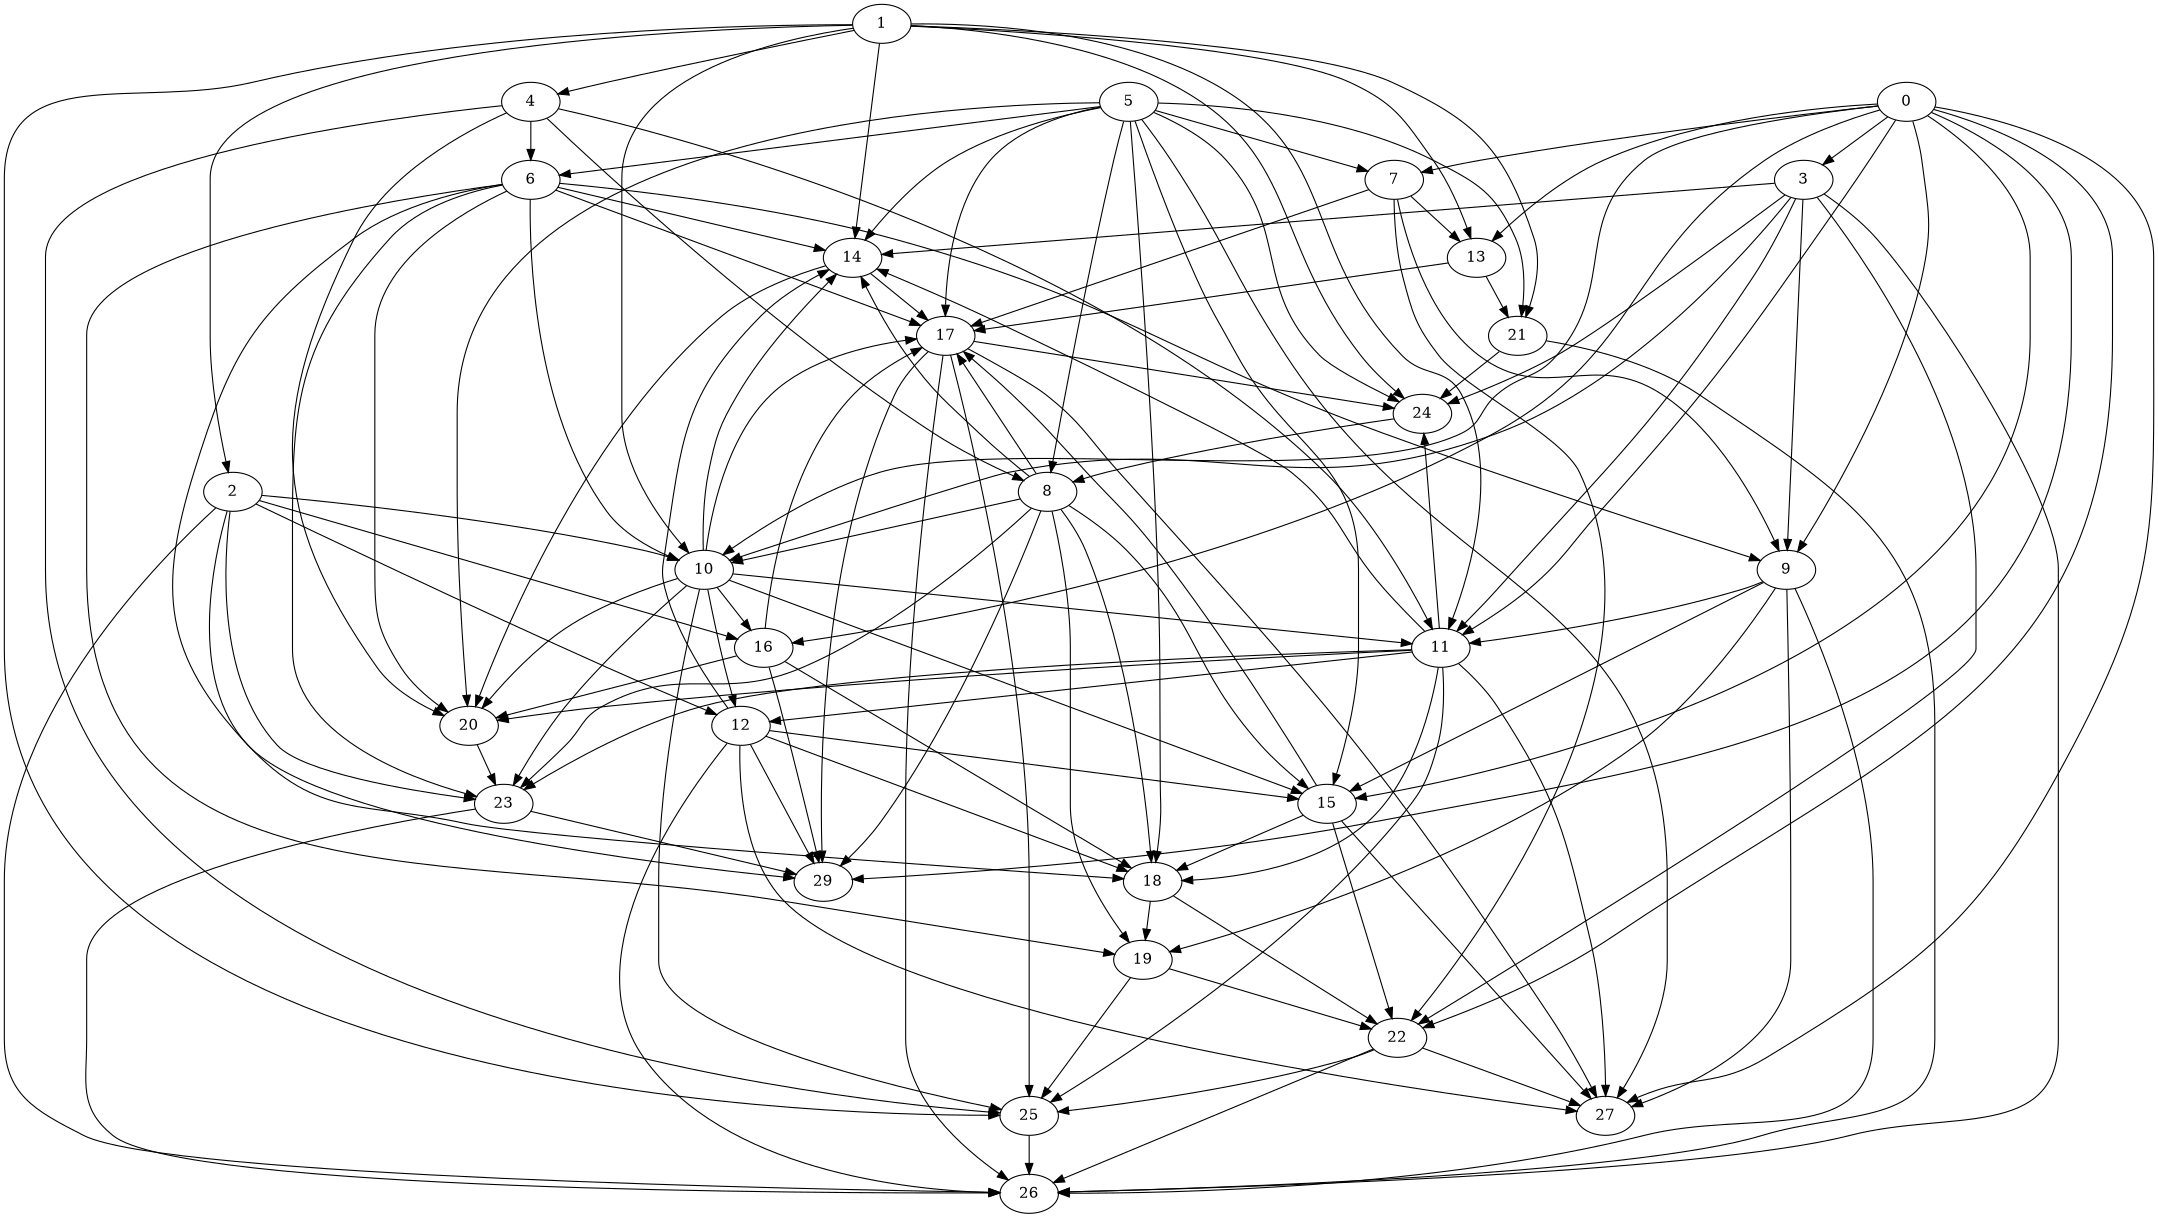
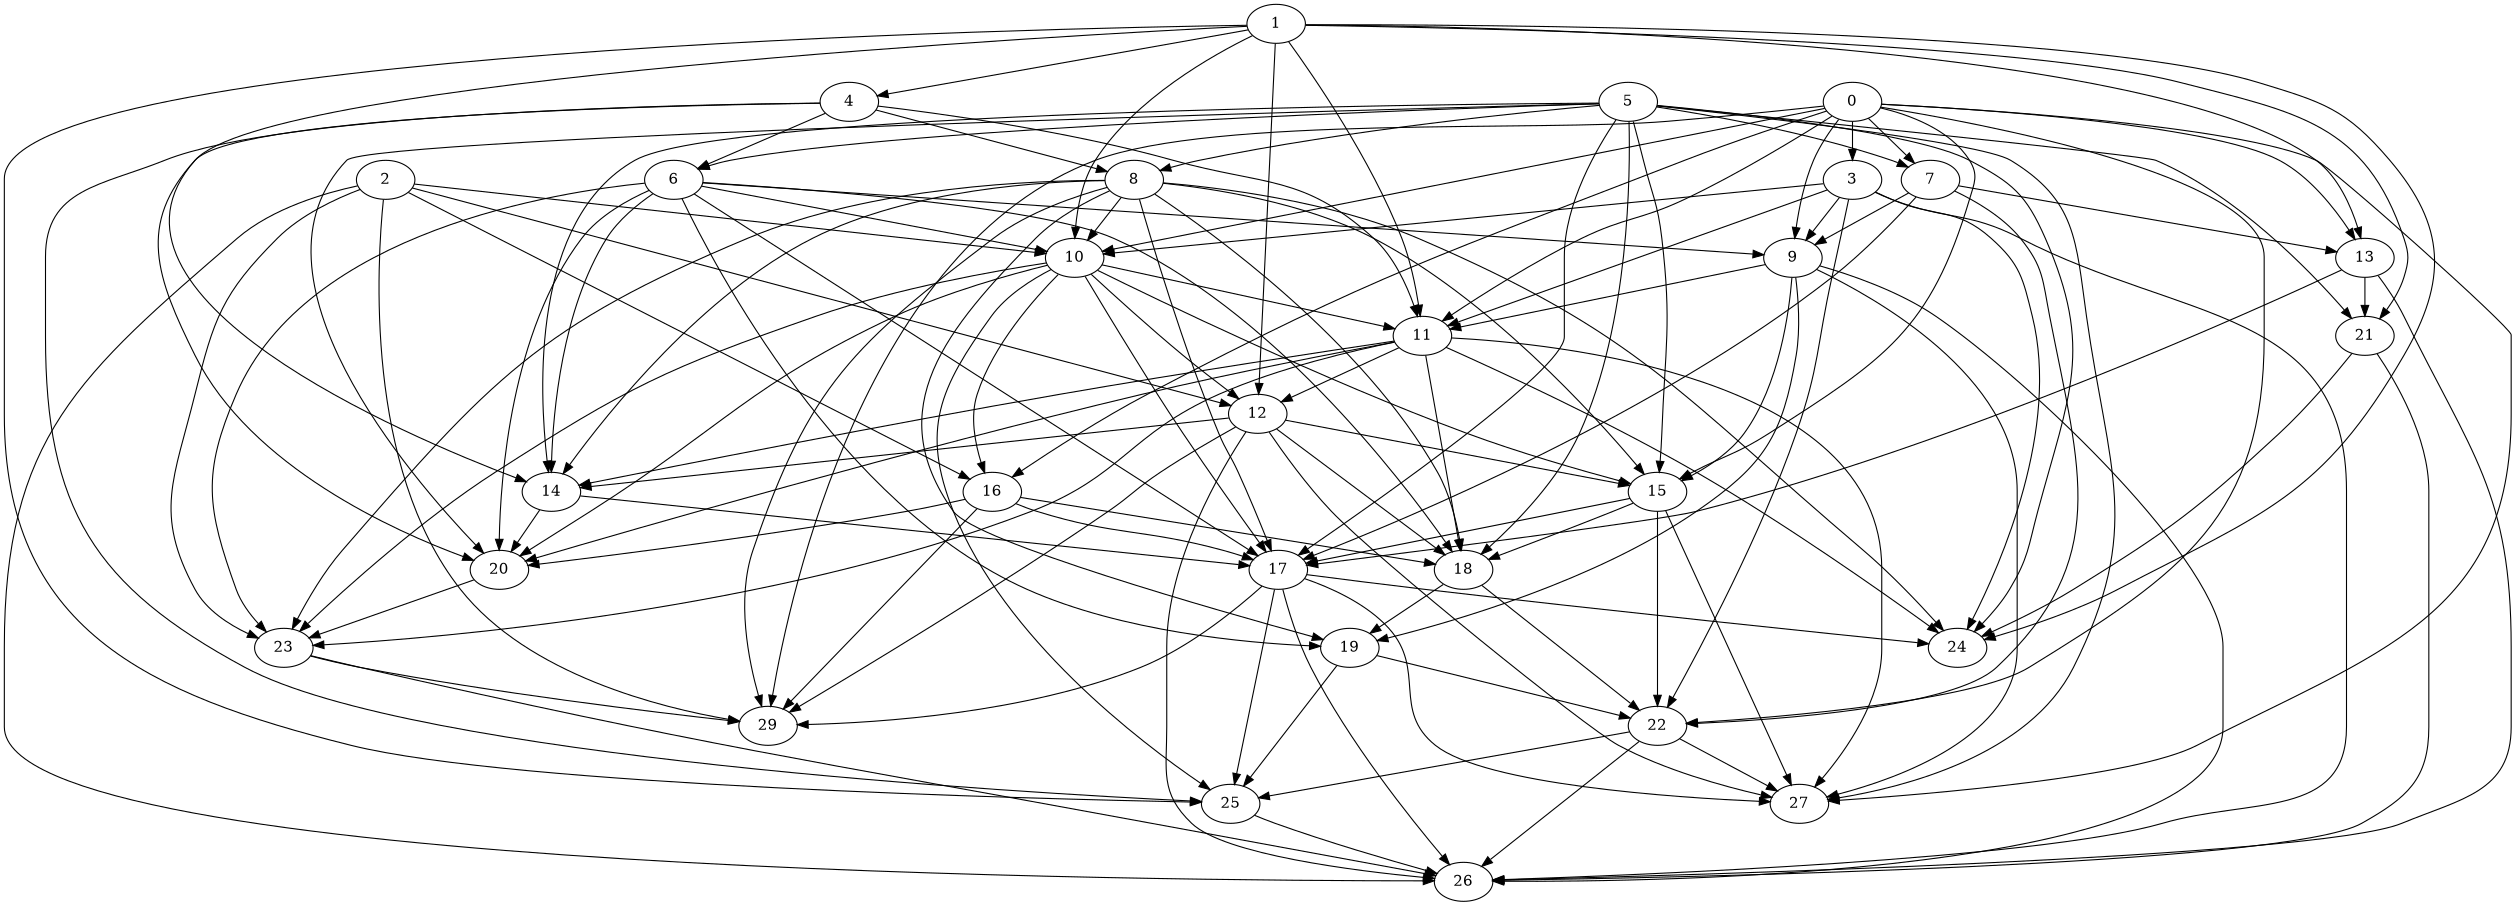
edge "1" -> "2": now "1" -> "12"
edge "3" -> "14": removed
edge "10" -> "14": removed
edge "24" -> "8": reversed
edge "13" -> "26": added
edge "11" -> "25": removed
